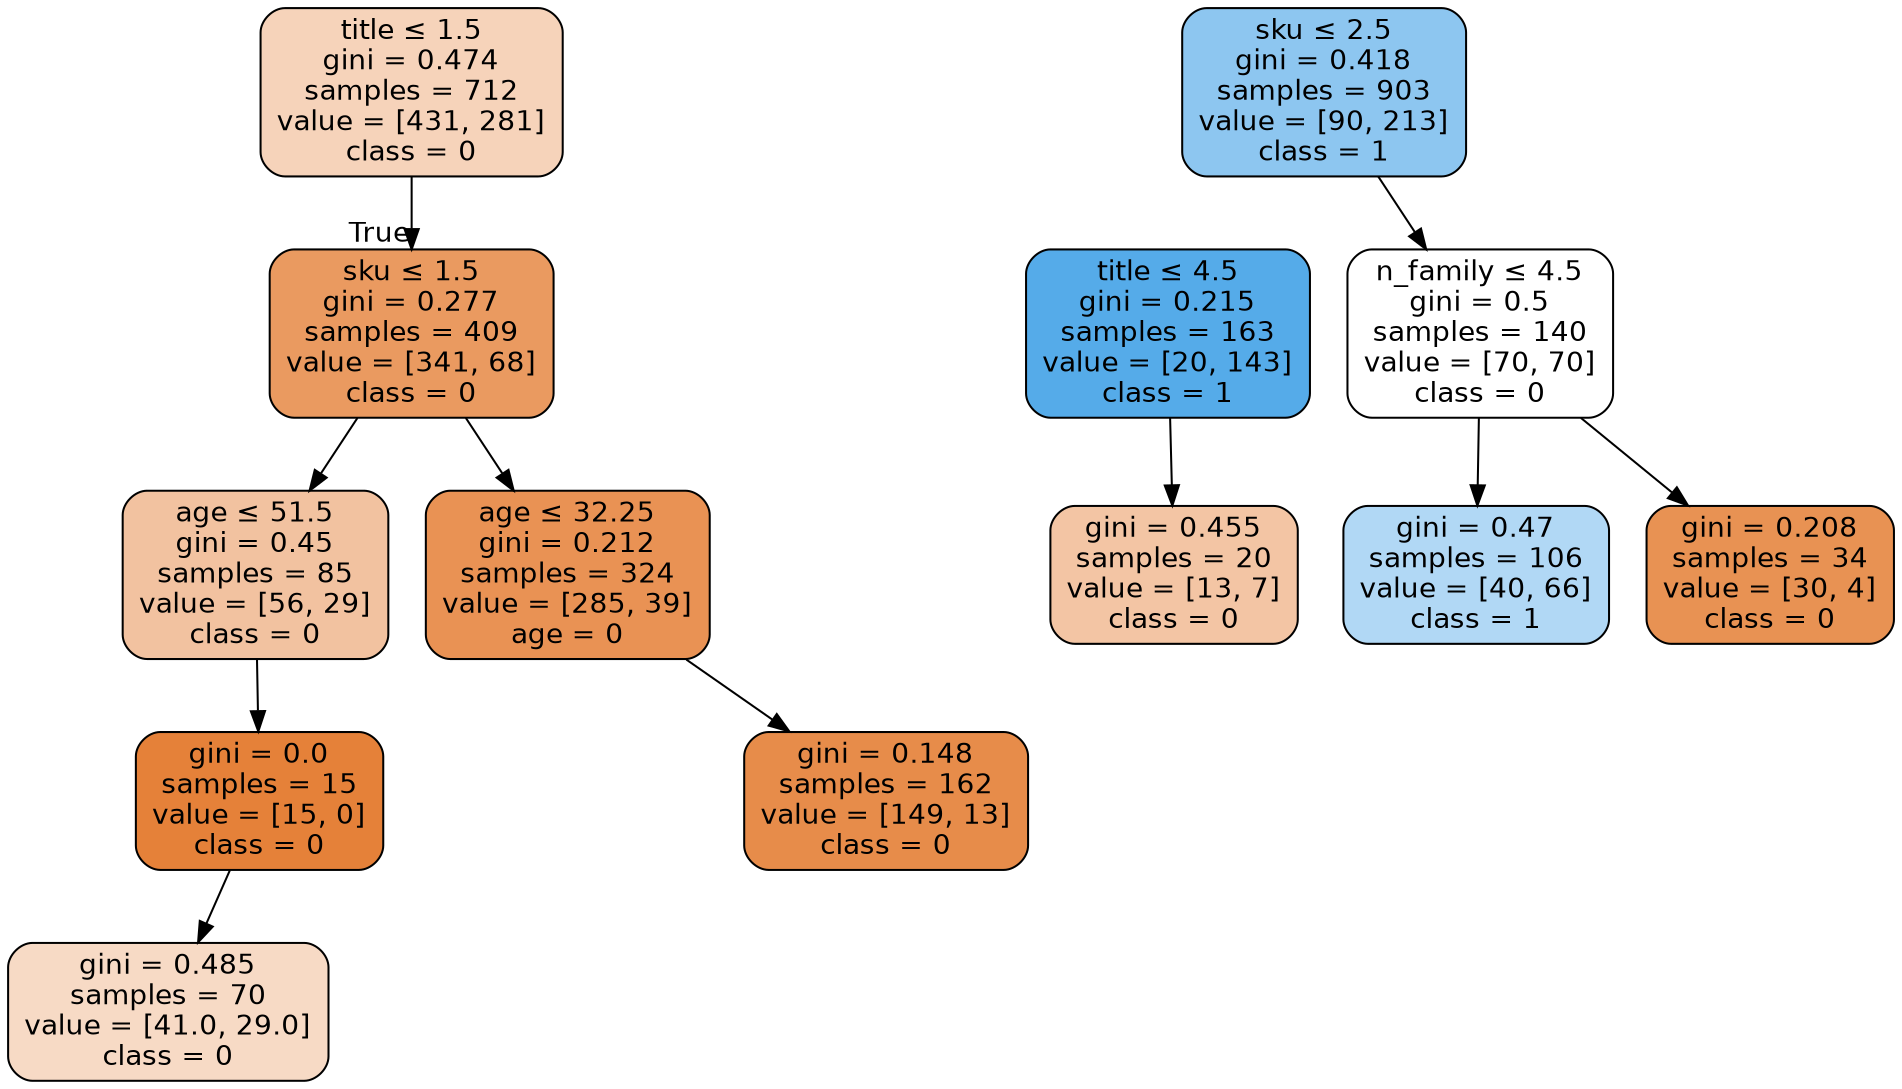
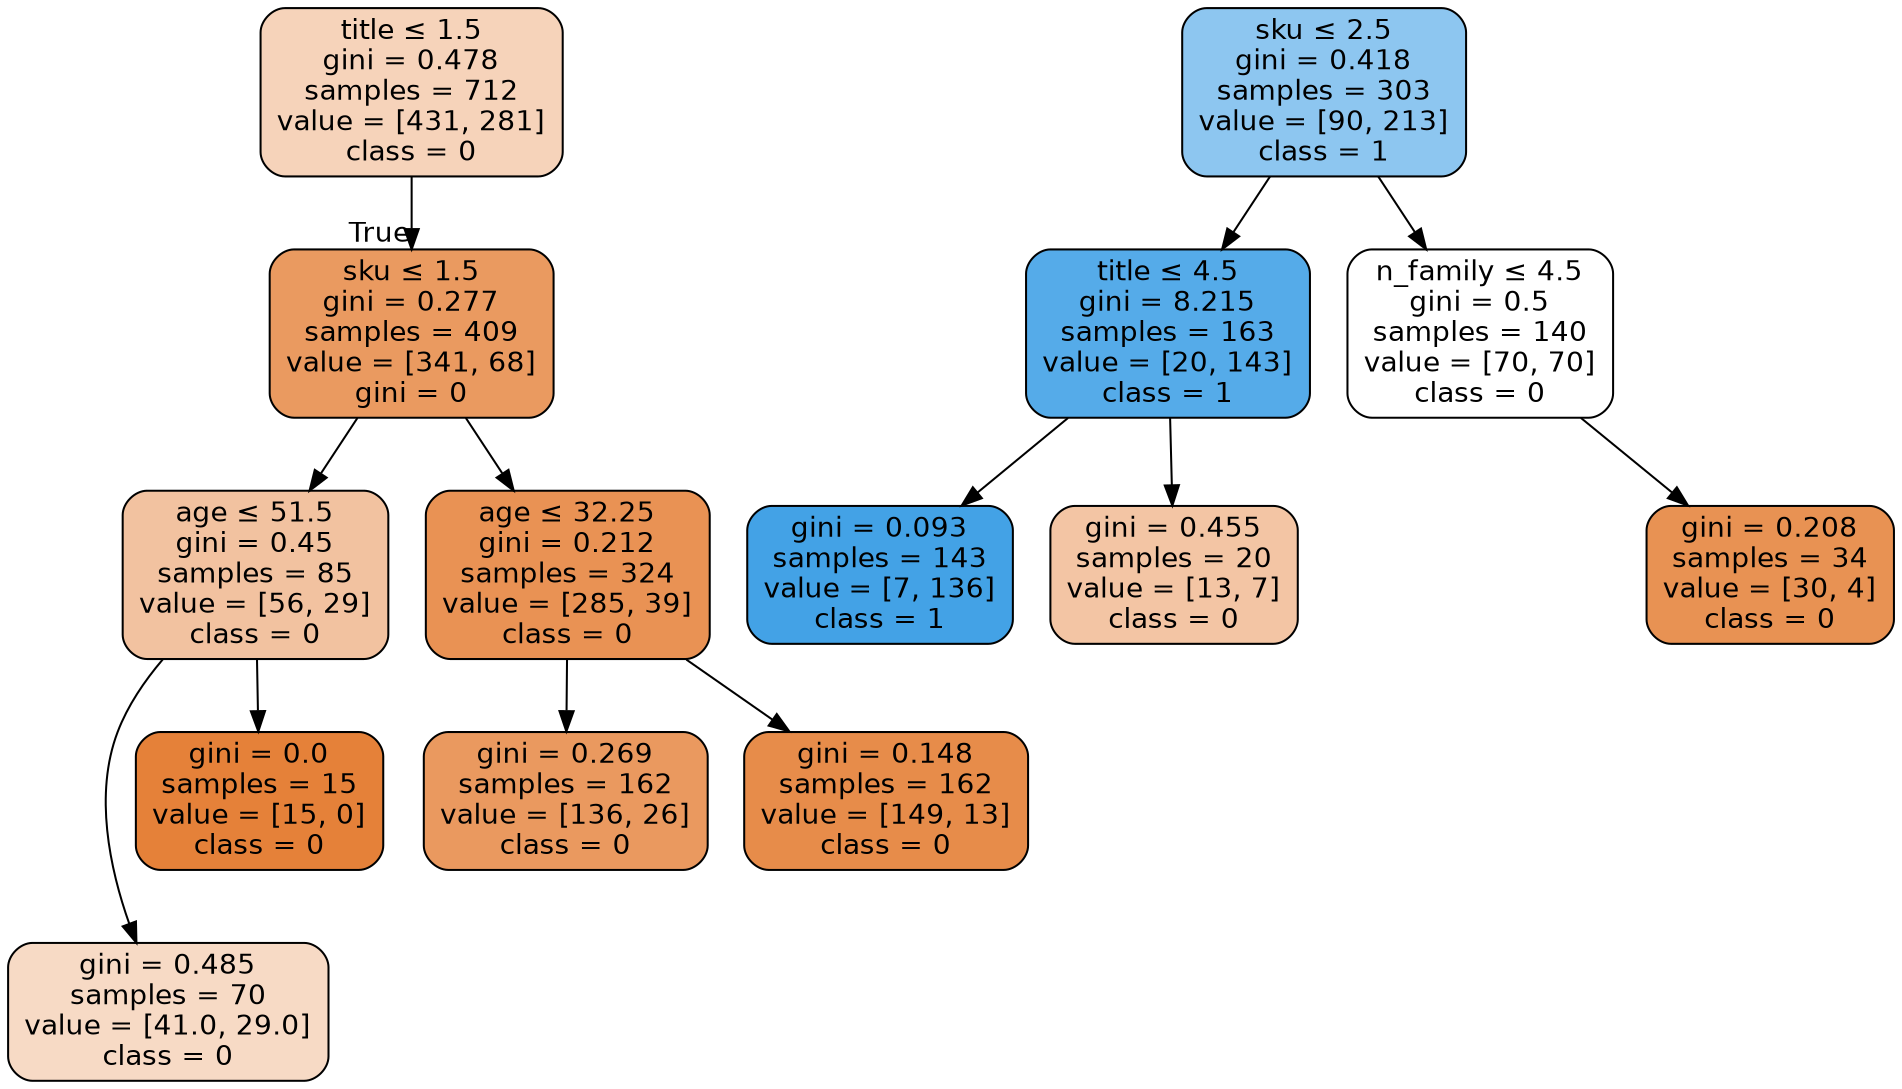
node "title ≤ 1.5": text "gini = 0.474" -> "gini = 0.478"
node "sku ≤ 2.5": text "samples = 903" -> "samples = 303"
edge "sku ≤ 2.5" -> "title ≤ 4.5": added
node "title ≤ 4.5": text "gini = 0.215" -> "gini = 8.215"
node "sku ≤ 1.5": text "class = 0" -> "gini = 0"
node "gini = 0.093": added
node "gini = 0.47": removed
node "age ≤ 32.25": text "age = 0" -> "class = 0"
node "gini = 0.269": added
edge "gini = 0.0" -> "gini = 0.485": now "age ≤ 51.5" -> "gini = 0.485"
